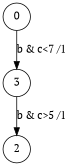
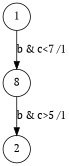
node "0": label "0" -> "1"
node "3": label "3" -> "8"
